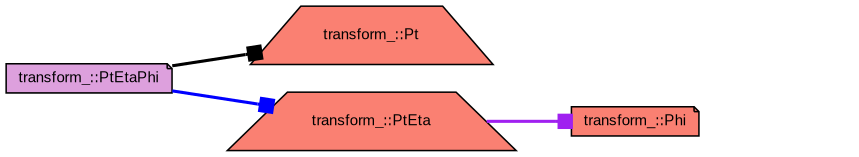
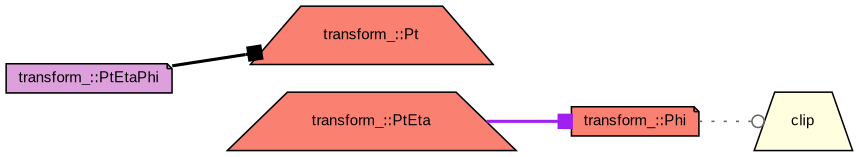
edge "transform_::PtEtaPhi" -> "transform_::PtEta": removed
node "clip": added
